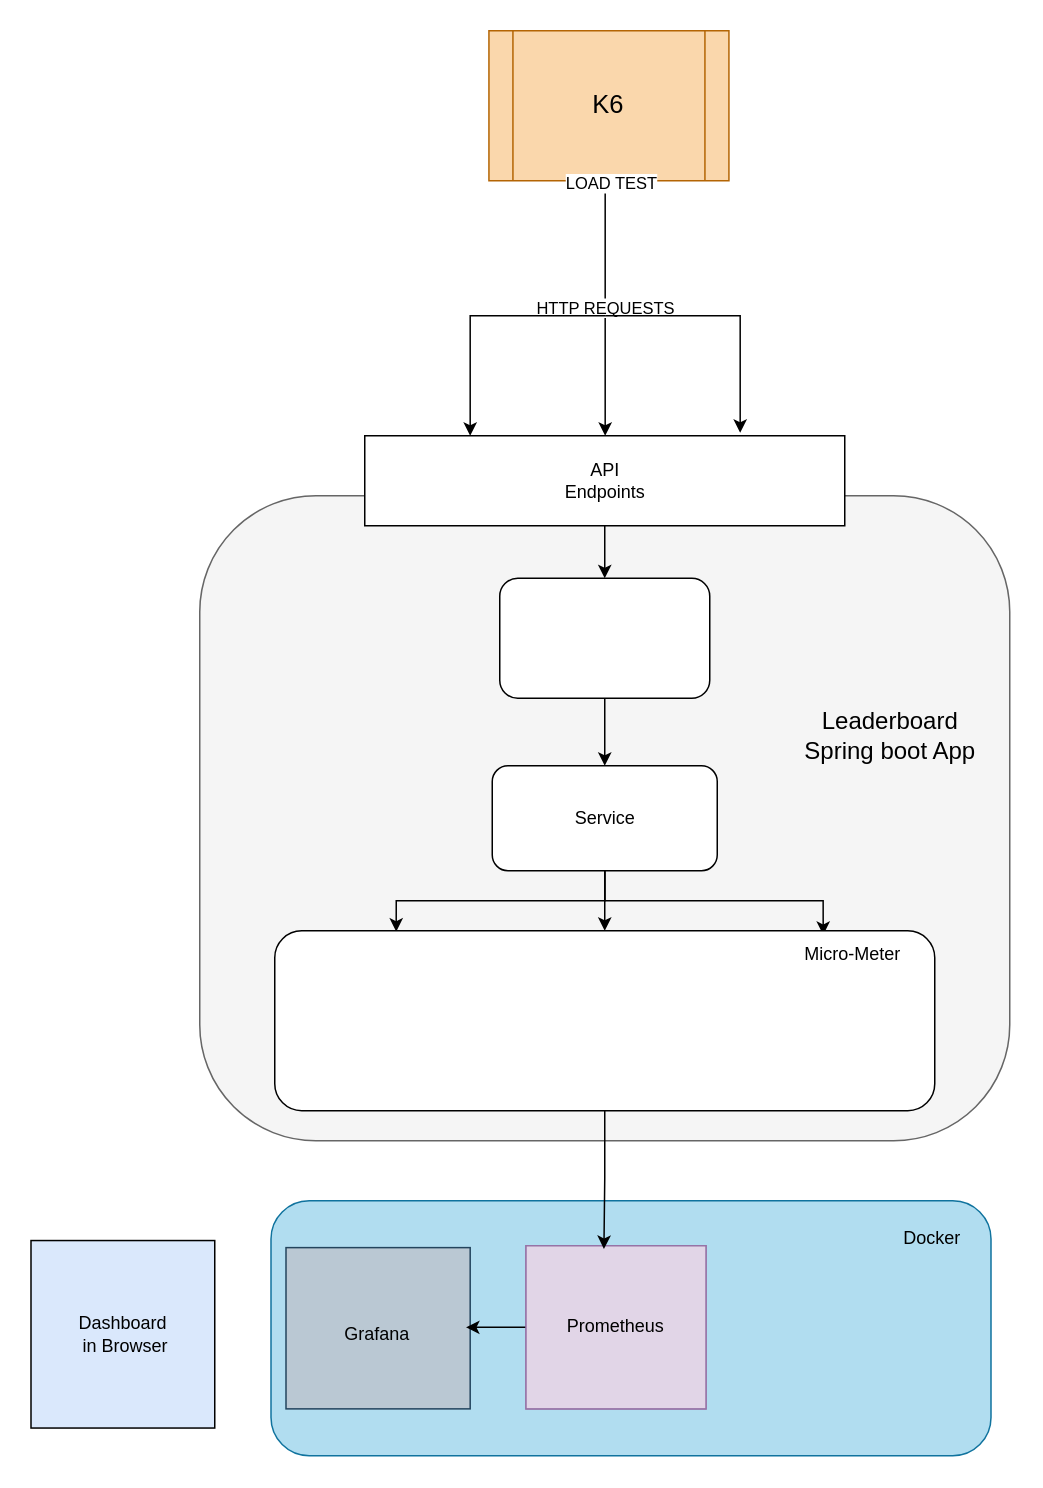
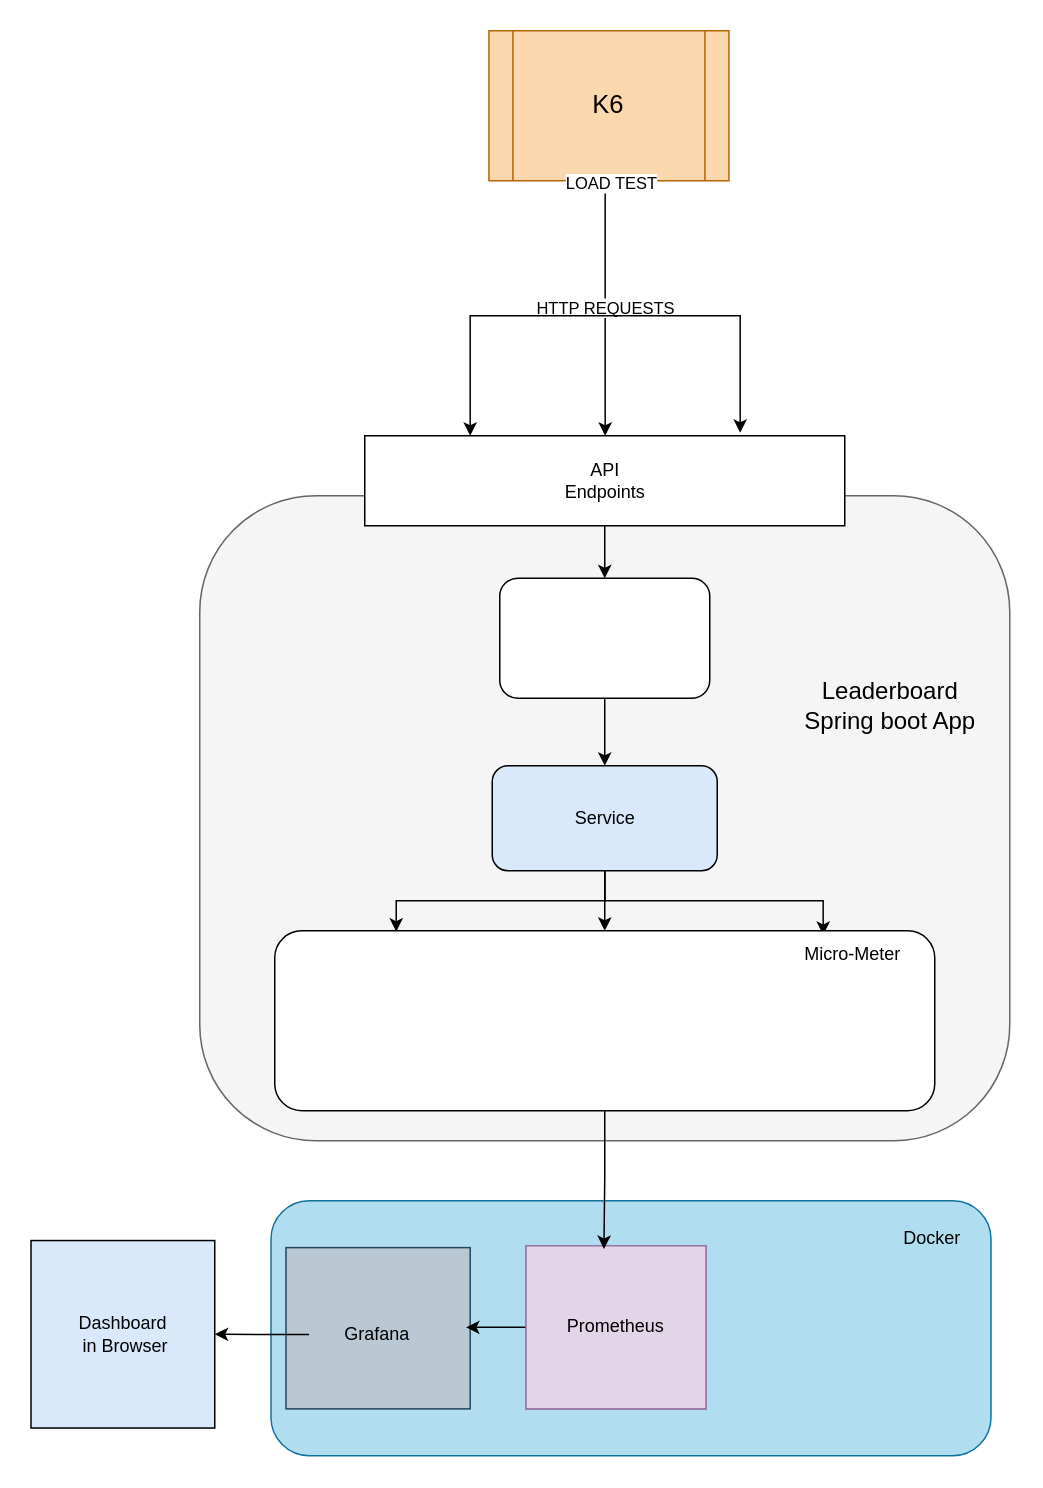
node "Leaderboard Spring boot App": moved (890, 736) -> (890, 706)
node "Service": fillcolor #ffffff -> #dae8fc
edge "Grafana" -> "Dashboard in Browser": added
